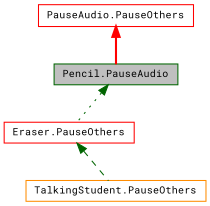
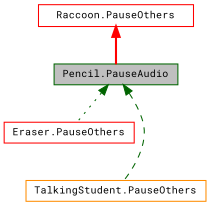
node "PauseAudio.PauseOthers": label "PauseAudio.PauseOthers" -> "Raccoon.PauseOthers"
edge "TalkingStudent.PauseOthers" -> "Eraser.PauseOthers": now "TalkingStudent.PauseOthers" -> "Pencil.PauseAudio"
